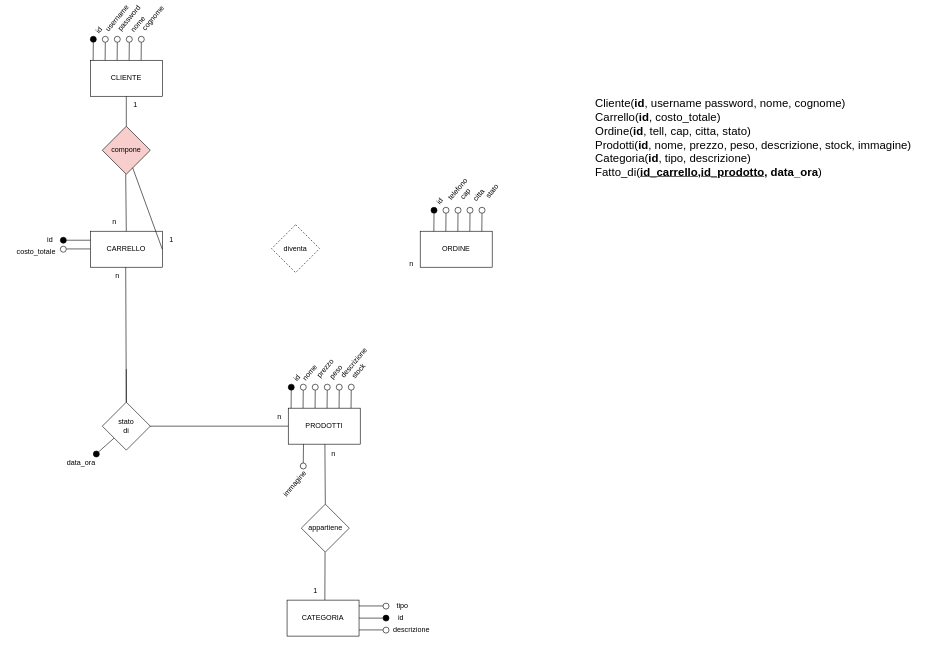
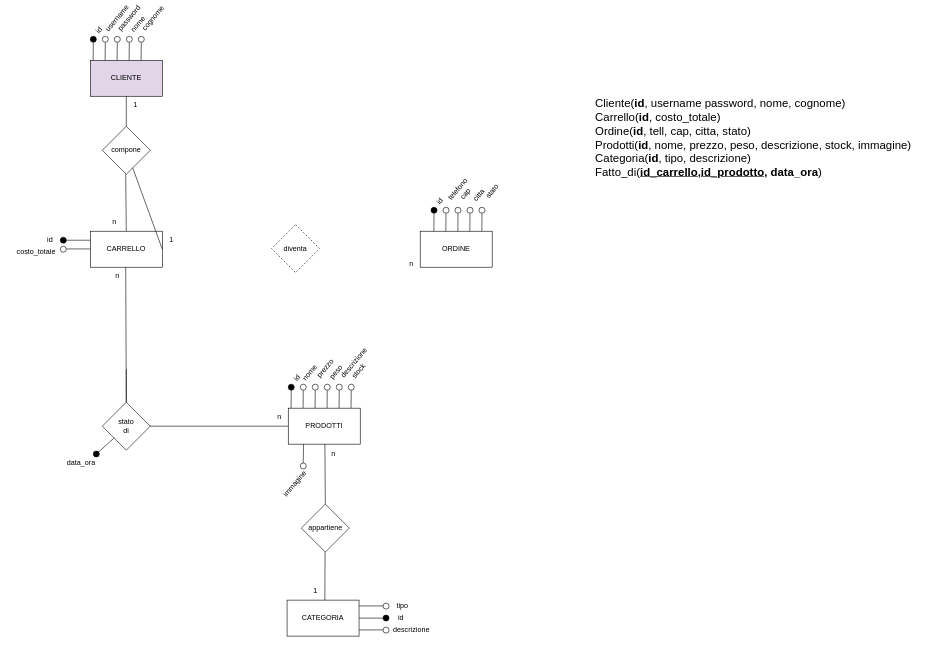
node "CLIENTE": fillcolor #ffffff -> #e1d5e7
node "compone": fillcolor #f8cecc -> #ffffff
